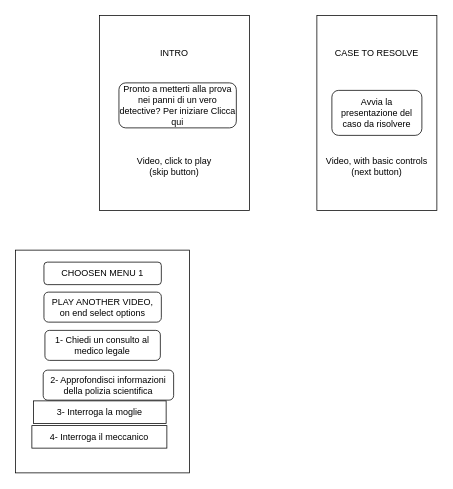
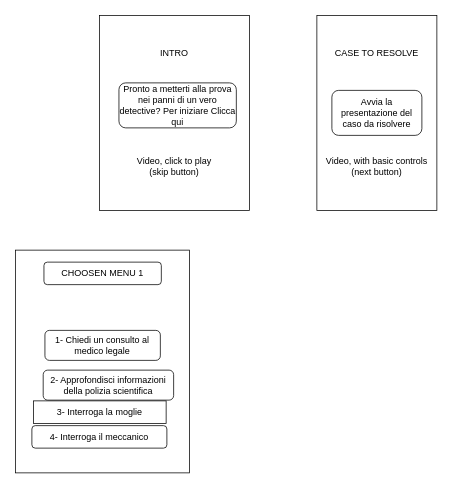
node "PLAY ANOTHER VIDEO, on end select options": removed
node "4- Interroga il meccanico": shape rectangle -> rounded rectangle
